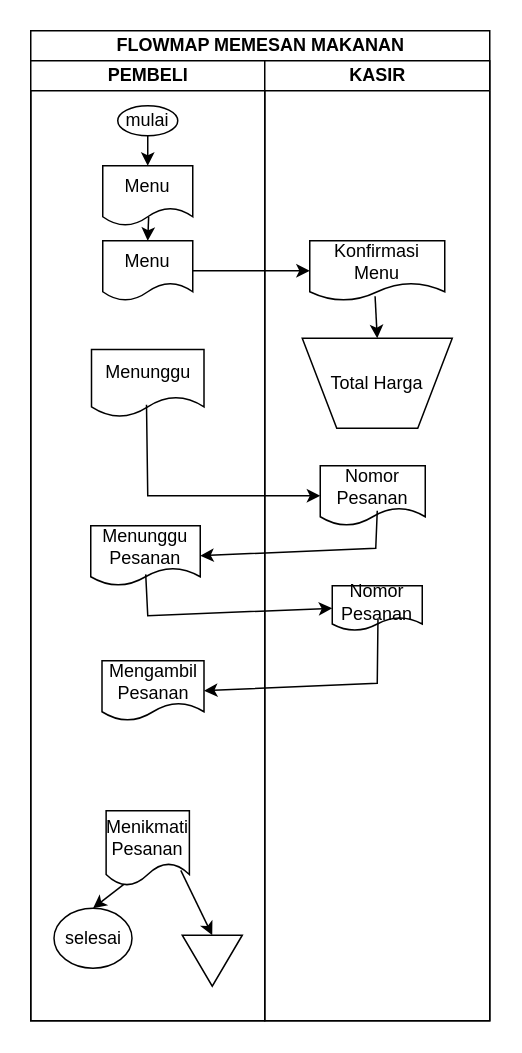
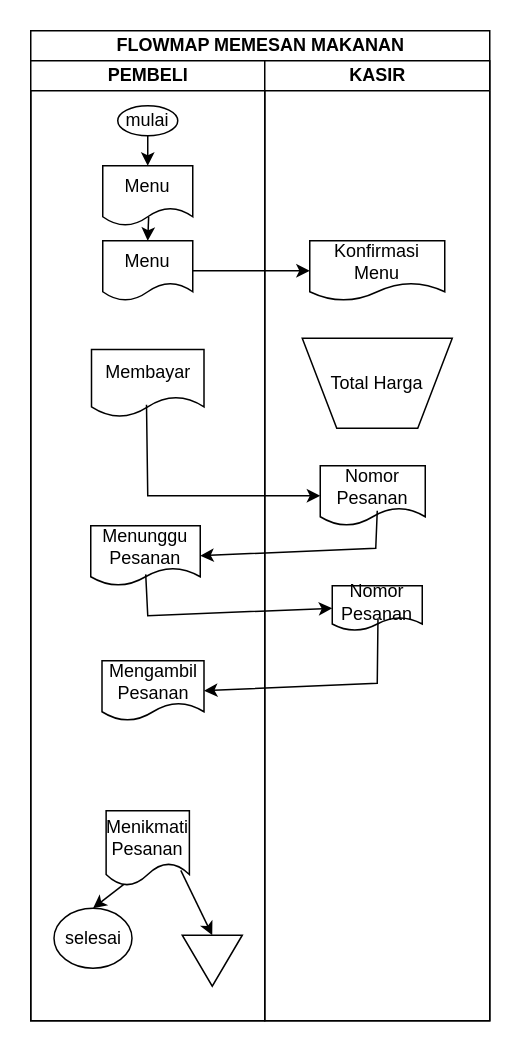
edge "Konfirmasi Menu" -> "Total Harga": removed
node "Menunggu": label "Menunggu" -> "Membayar"
